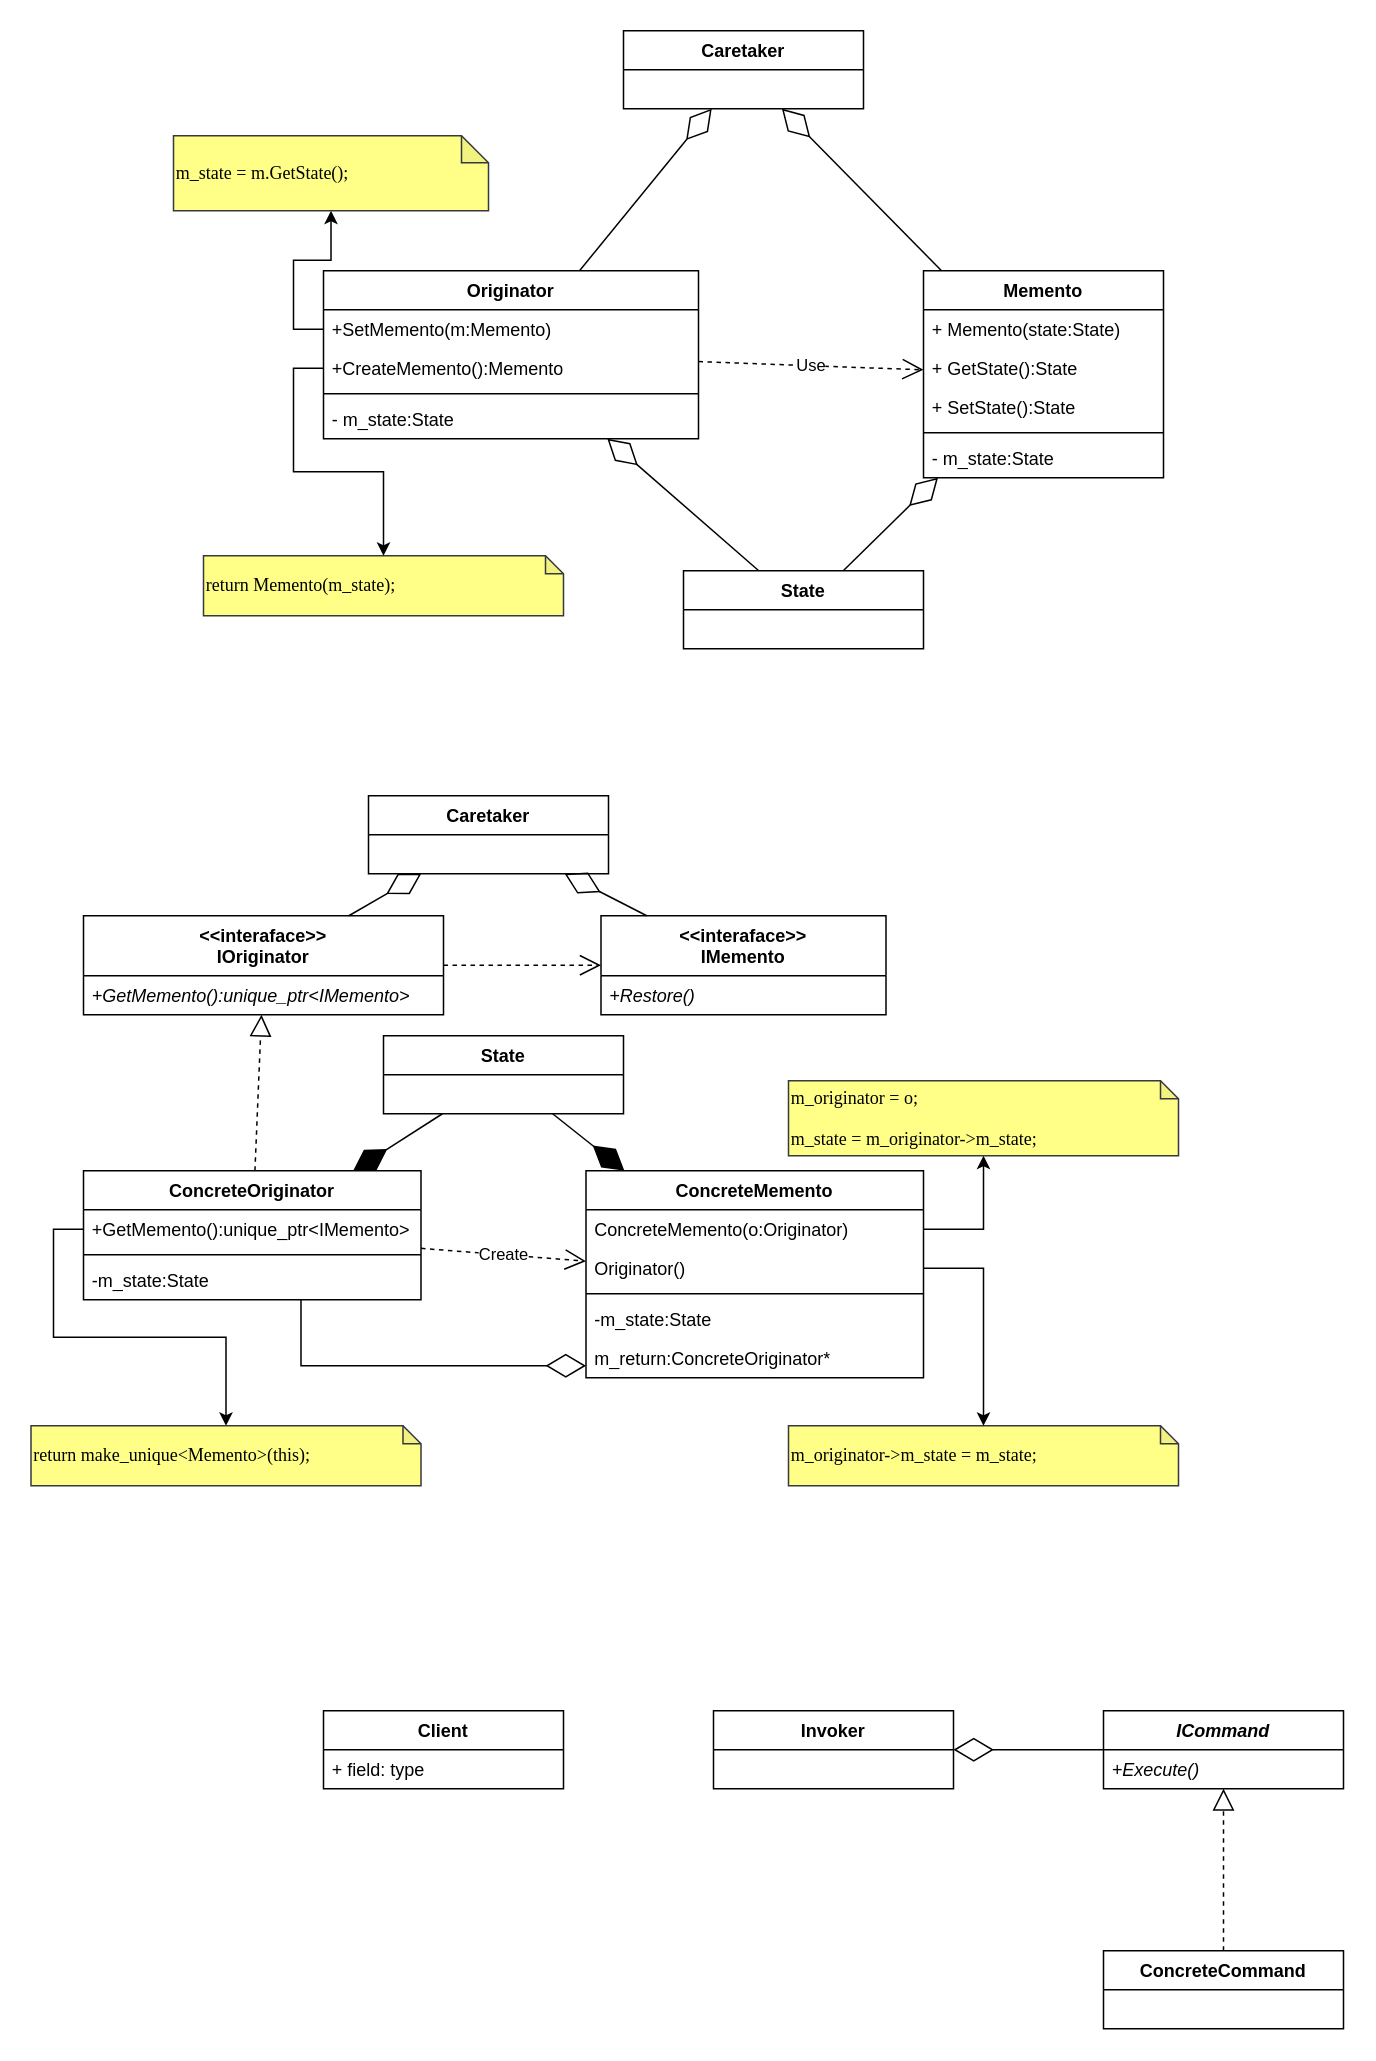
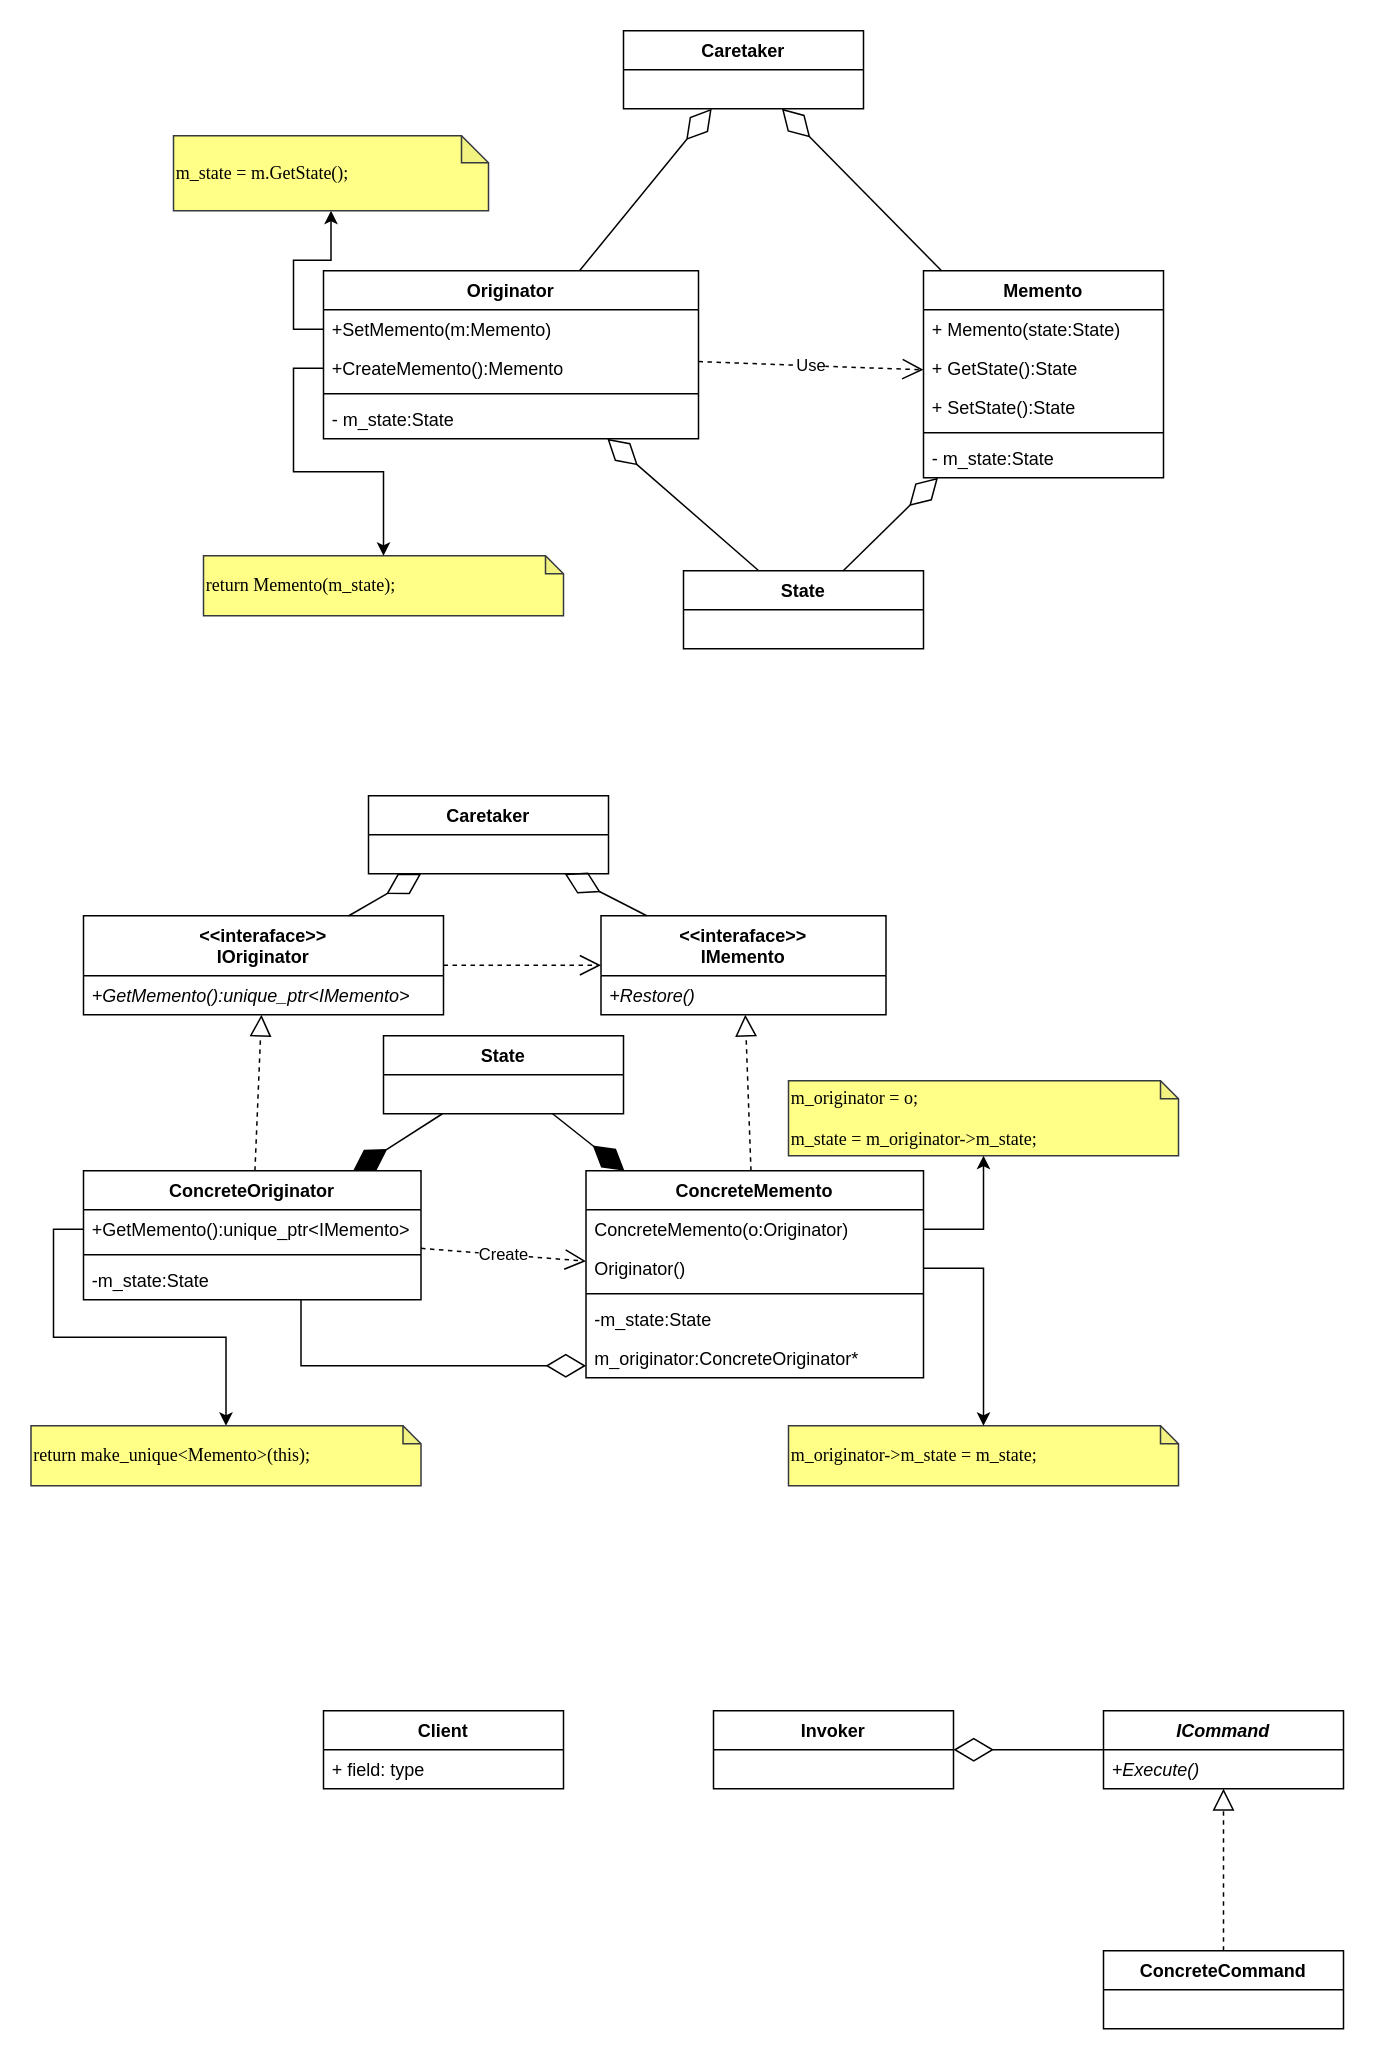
edge "ConcreteMemento" -> "<<interaface>> IMemento": added
node "m_return:ConcreteOriginator*": label "m_return:ConcreteOriginator*" -> "m_originator:ConcreteOriginator*"
